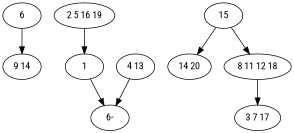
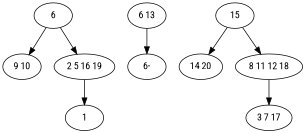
edge "6" -> "2 5 16 19": added
node "9 14": label "9 14" -> "9 10"
node "4 13": label "4 13" -> "6 13"
edge "1" -> "6-": removed
